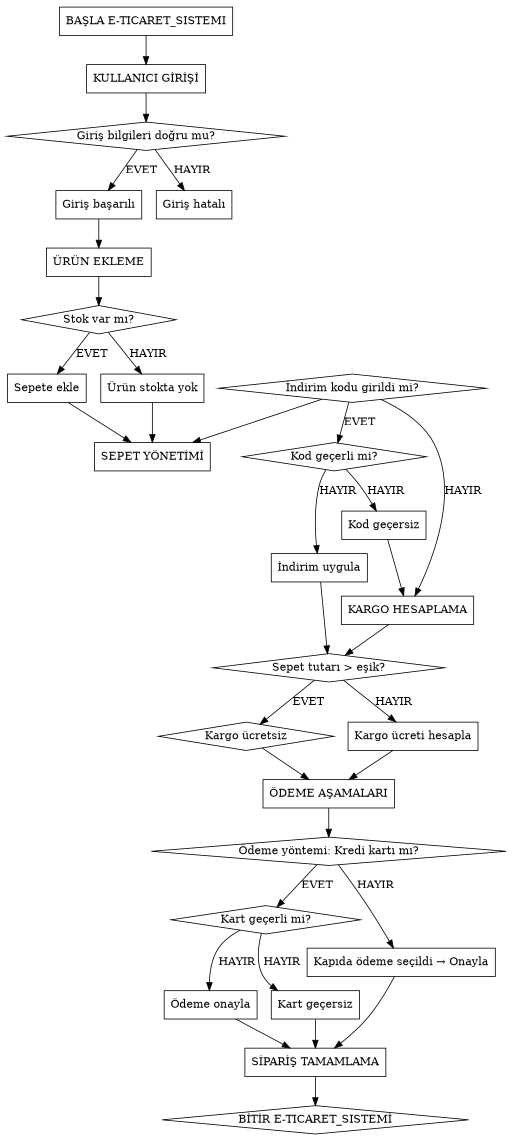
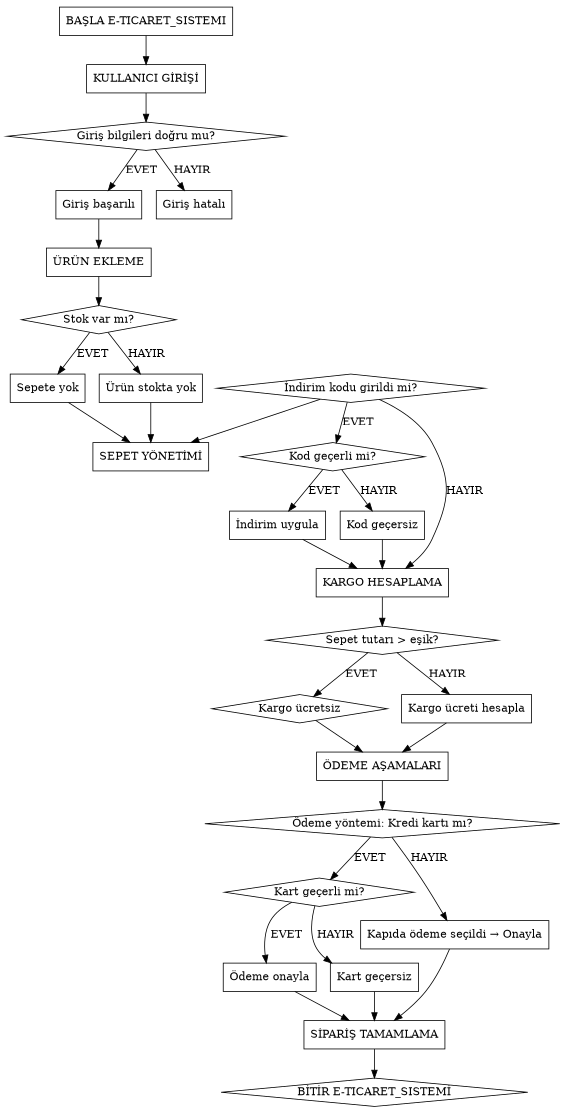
node "Sepete ekle": label "Sepete ekle" -> "Sepete yok"
edge "Kod geçerli mi?" -> "İndirim uygula": label "HAYIR" -> "EVET"
edge "İndirim uygula" -> "Sepet tutarı > eşik?": now "İndirim uygula" -> "KARGO HESAPLAMA"
edge "Kart geçerli mi?" -> "Ödeme onayla": label "HAYIR" -> "EVET"
